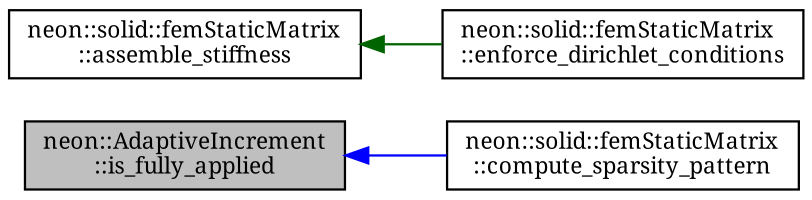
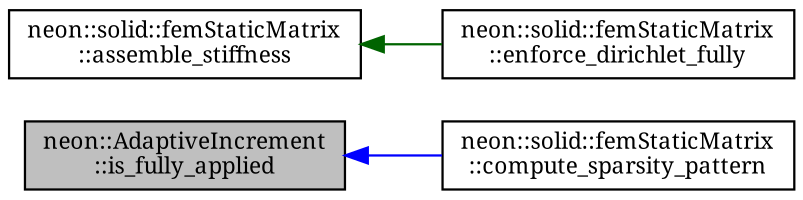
node "neon::solid::femStaticMatrix ::enforce_dirichlet_conditions": label "neon::solid::femStaticMatrix ::enforce_dirichlet_conditions" -> "neon::solid::femStaticMatrix ::enforce_dirichlet_fully"
